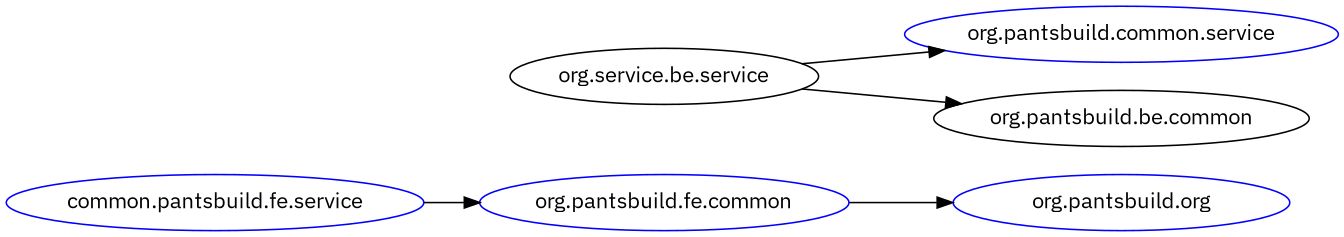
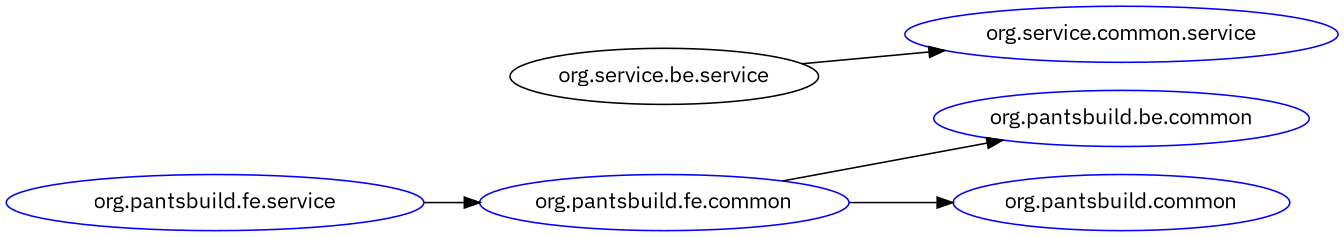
node "org.pantsbuild.common.service": label "org.pantsbuild.common.service" -> "org.service.common.service"
edge "org.service.be.service" -> "org.pantsbuild.be.common": now "org.pantsbuild.fe.common" -> "org.pantsbuild.be.common"
node "org.pantsbuild.be.common": color black -> blue
node "common.pantsbuild.fe.service": label "common.pantsbuild.fe.service" -> "org.pantsbuild.fe.service"
node "org.pantsbuild.org": label "org.pantsbuild.org" -> "org.pantsbuild.common"
